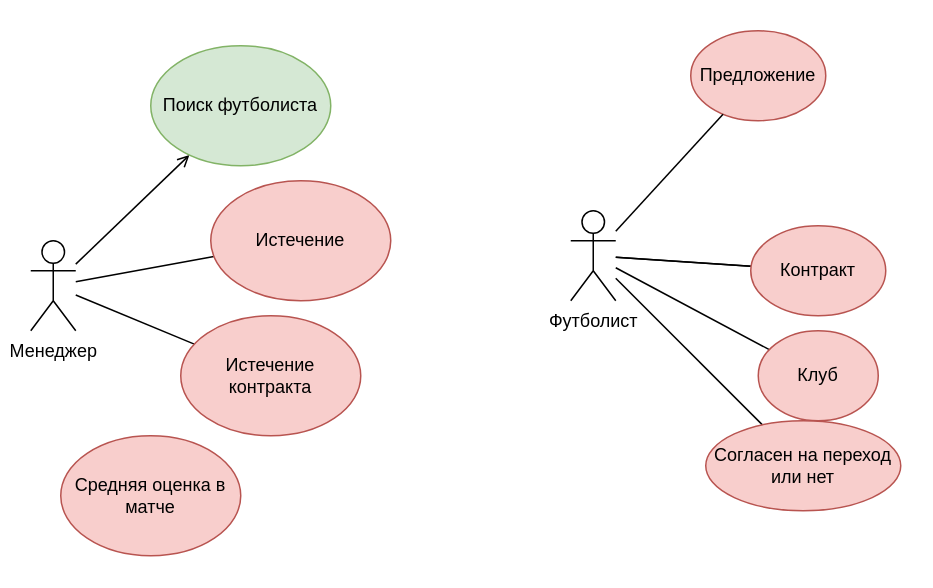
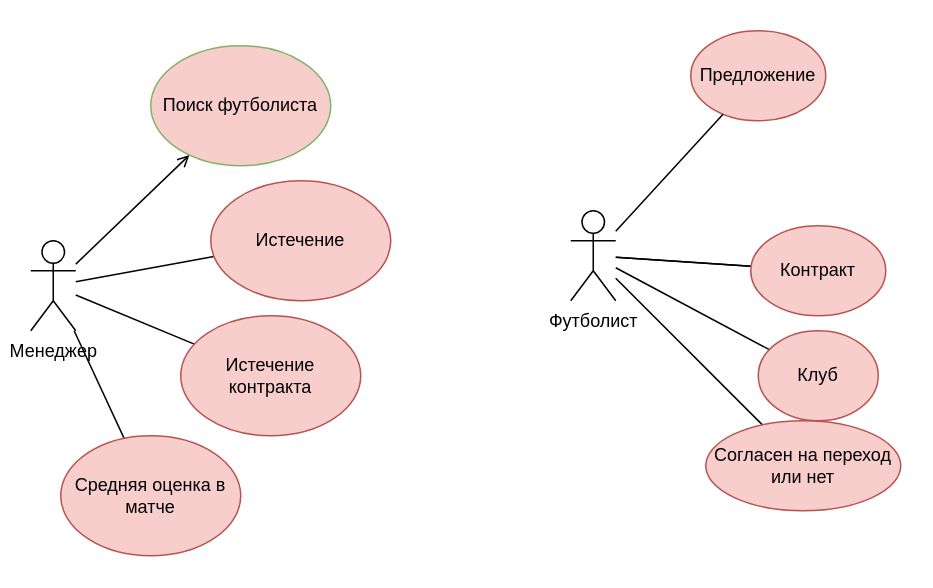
node "Поиск футболиста": fillcolor #d5e8d4 -> #f8cecc
edge "Менеджер" -- "Средняя оценка в матче": added
